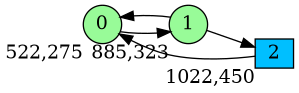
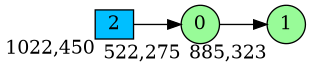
edge "1 885,323" -> "0 522,275": removed
edge "1 885,323" -> "2 1022,450": removed
